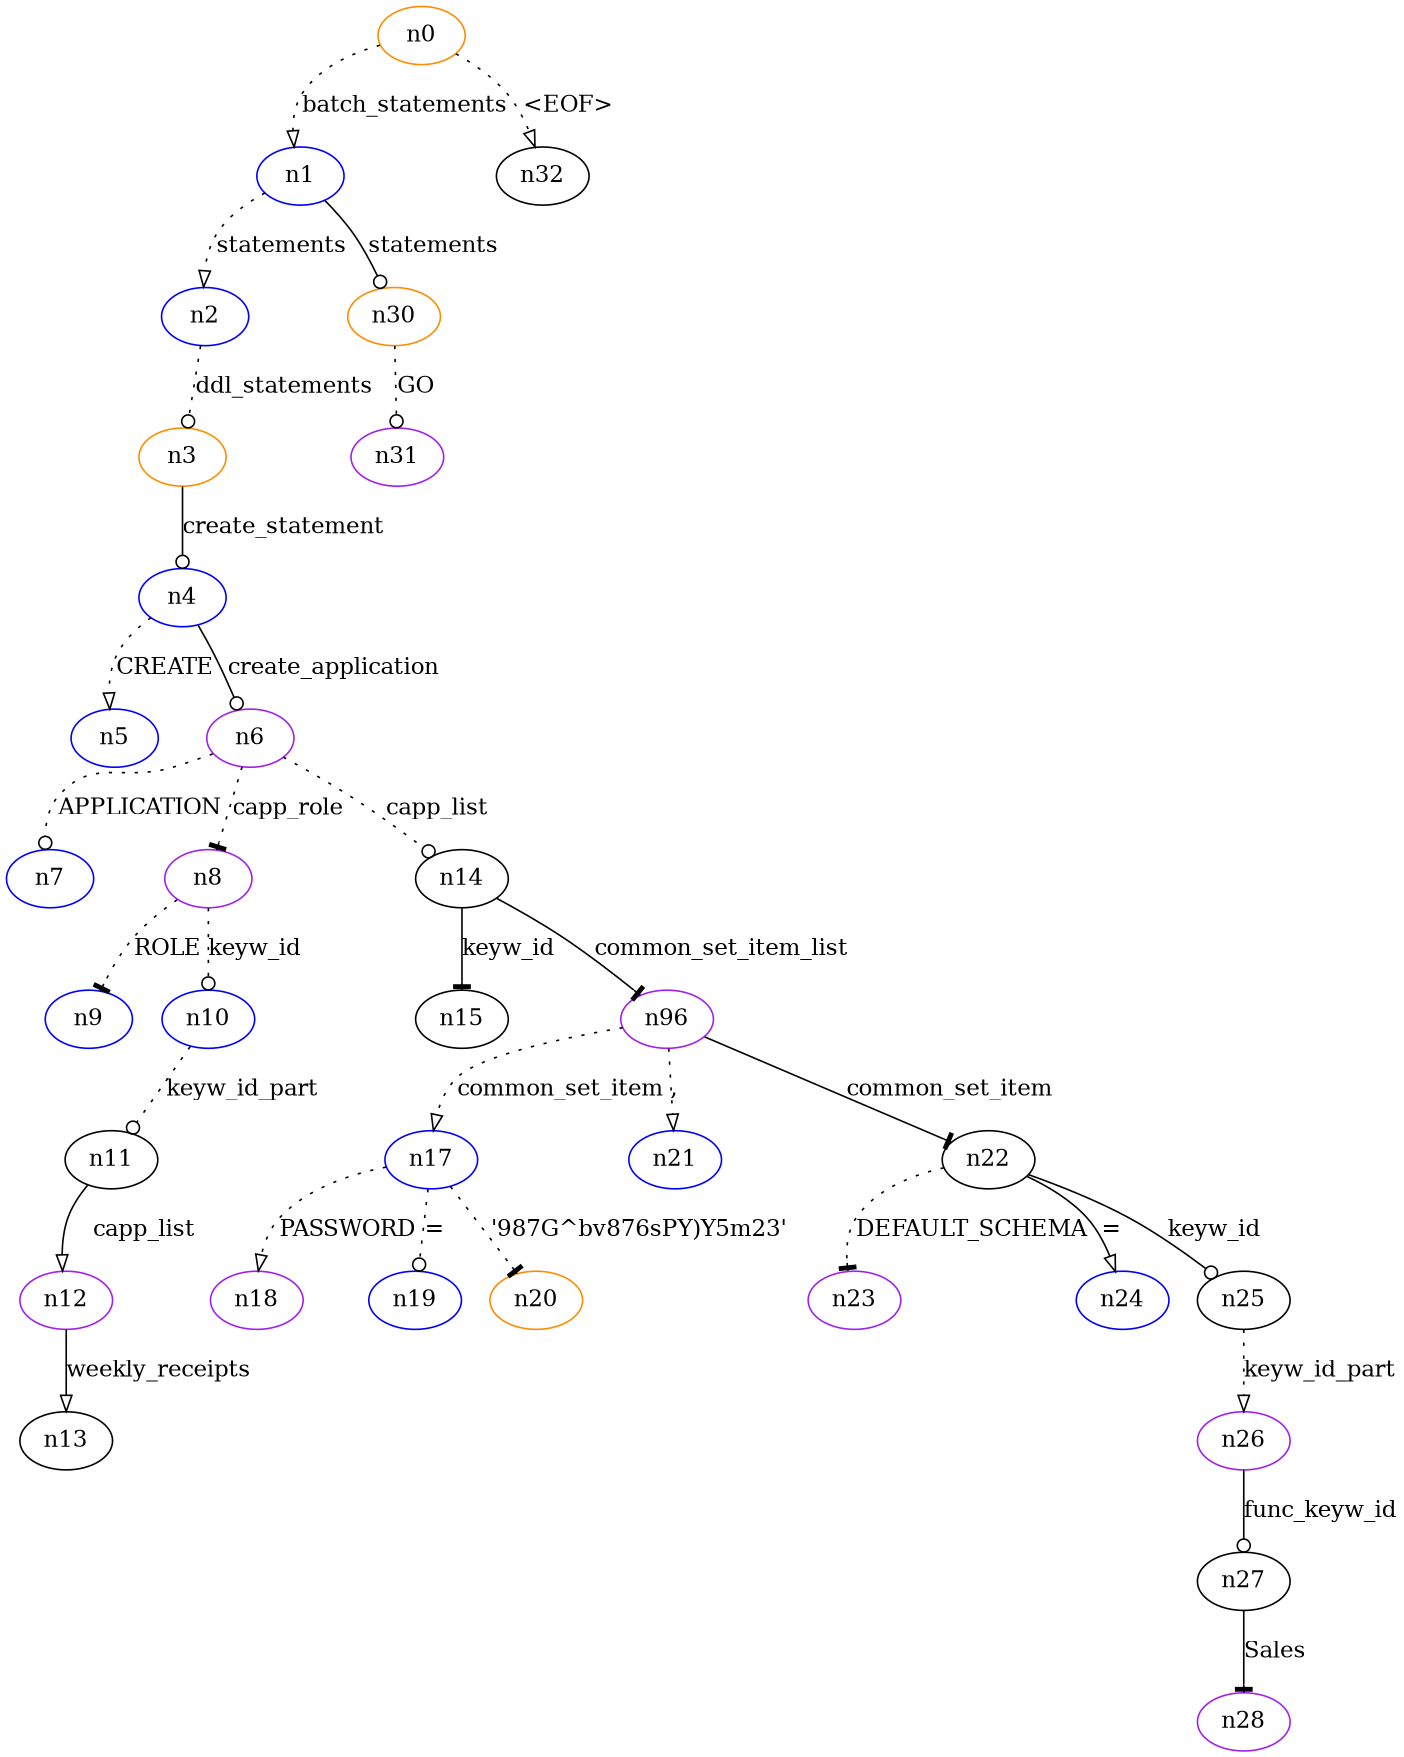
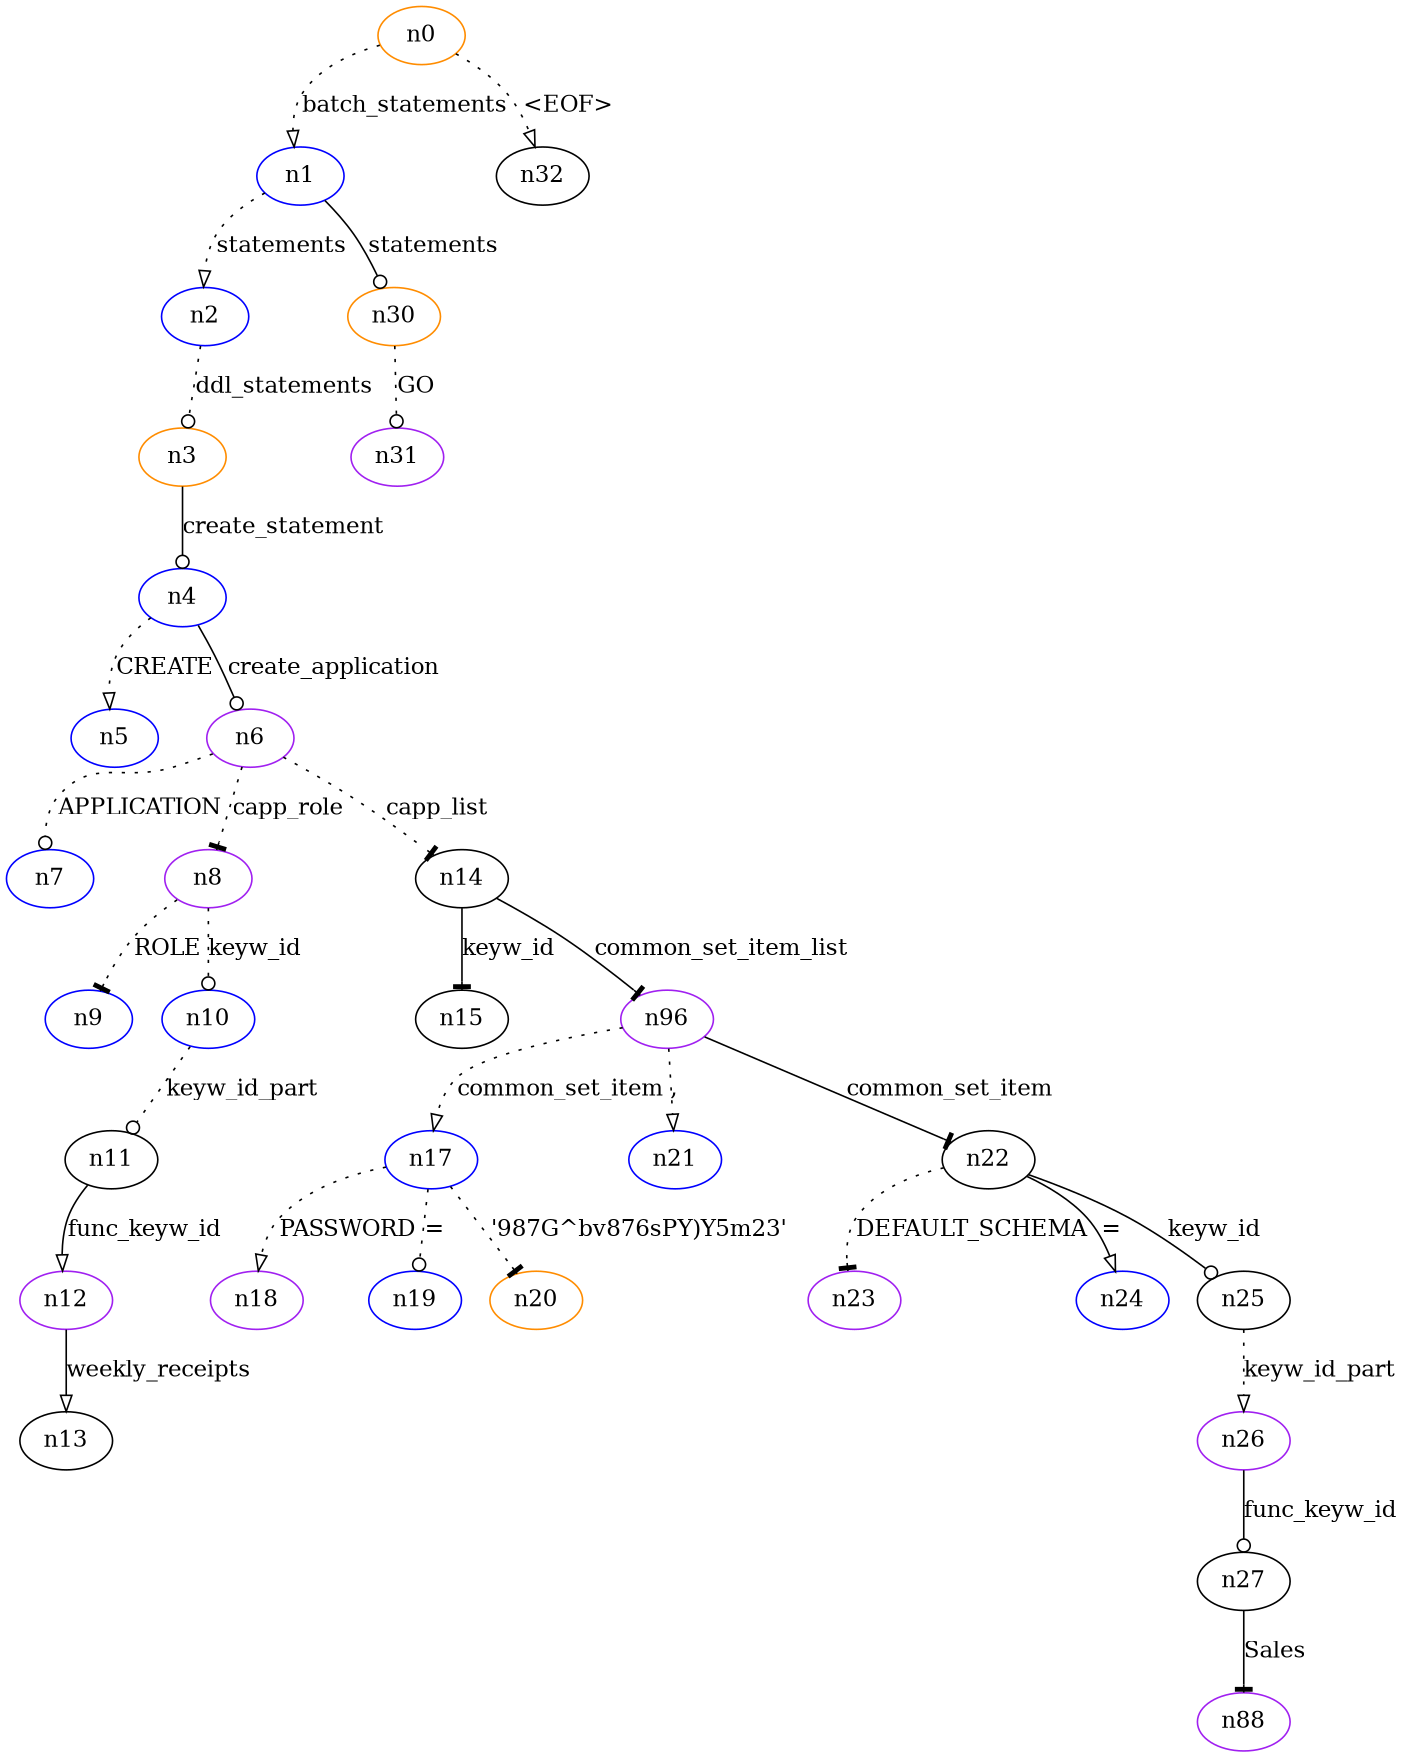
edge "n6" -> "n14": arrowhead odot -> tee
edge "n11" -> "n12": label "capp_list" -> "func_keyw_id"
node "n28": label "n28" -> "n88"
